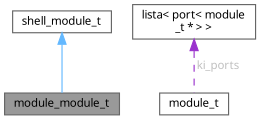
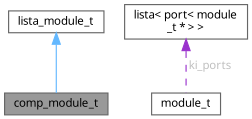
node "shell_module_t": label "shell_module_t" -> "lista_module_t"
node "module_module_t": label "module_module_t" -> "comp_module_t"
